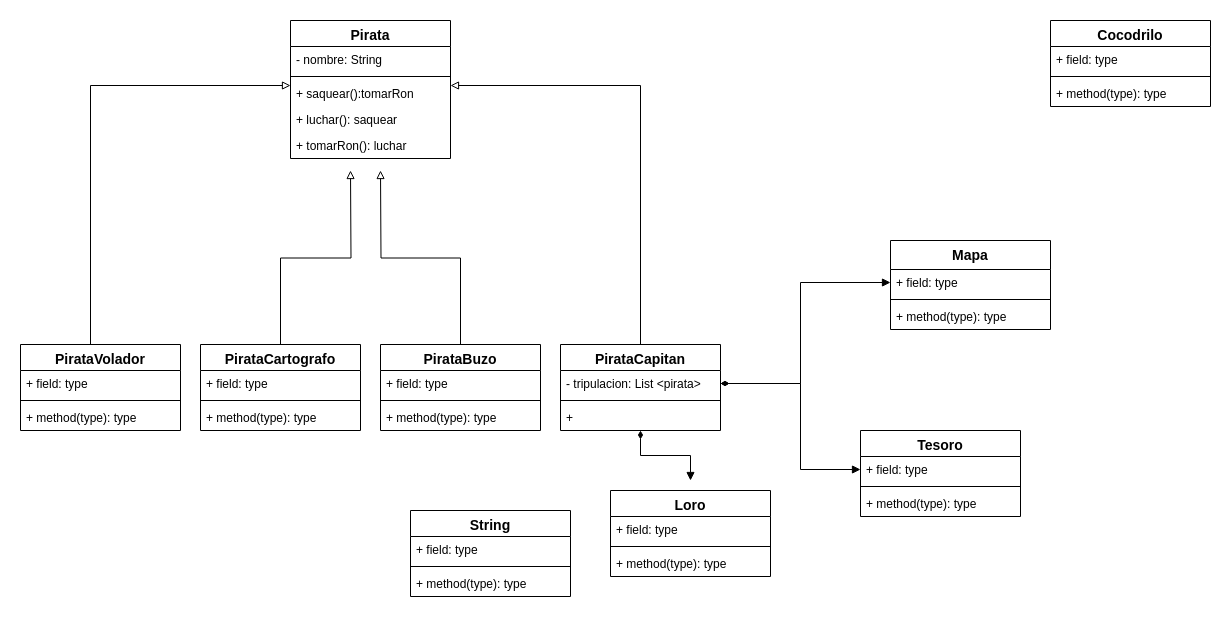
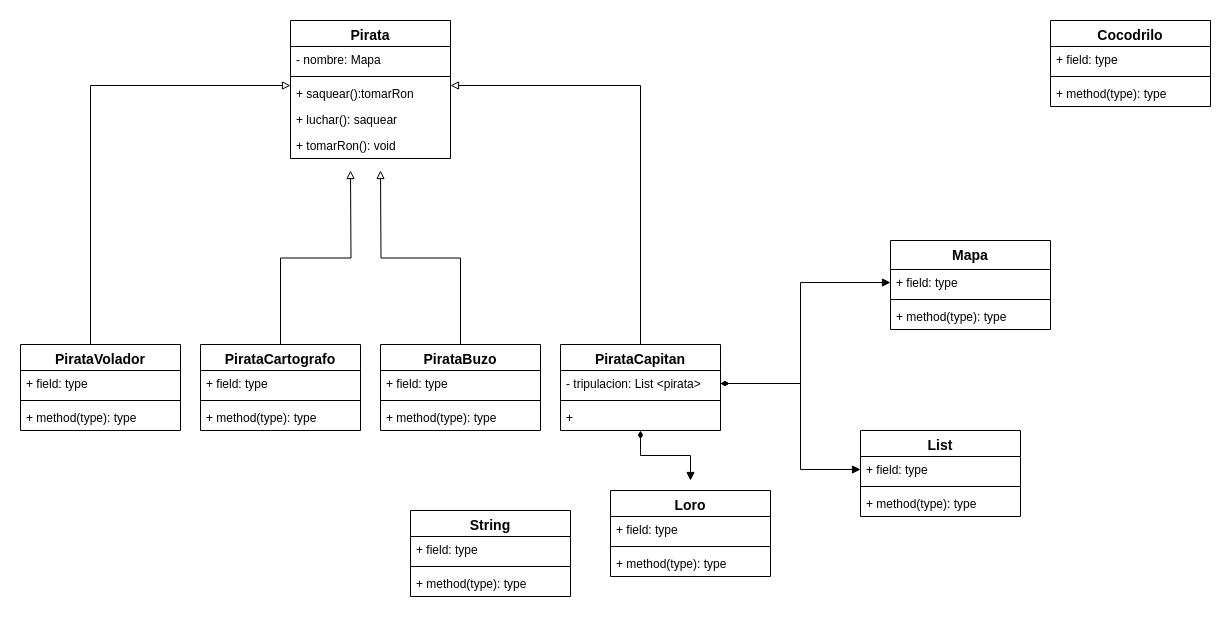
node "- nombre: String": label "- nombre: String" -> "- nombre: Mapa"
node "+ tomarRon(): luchar": label "+ tomarRon(): luchar" -> "+ tomarRon(): void"
node "Tesoro": label "Tesoro" -> "List"
